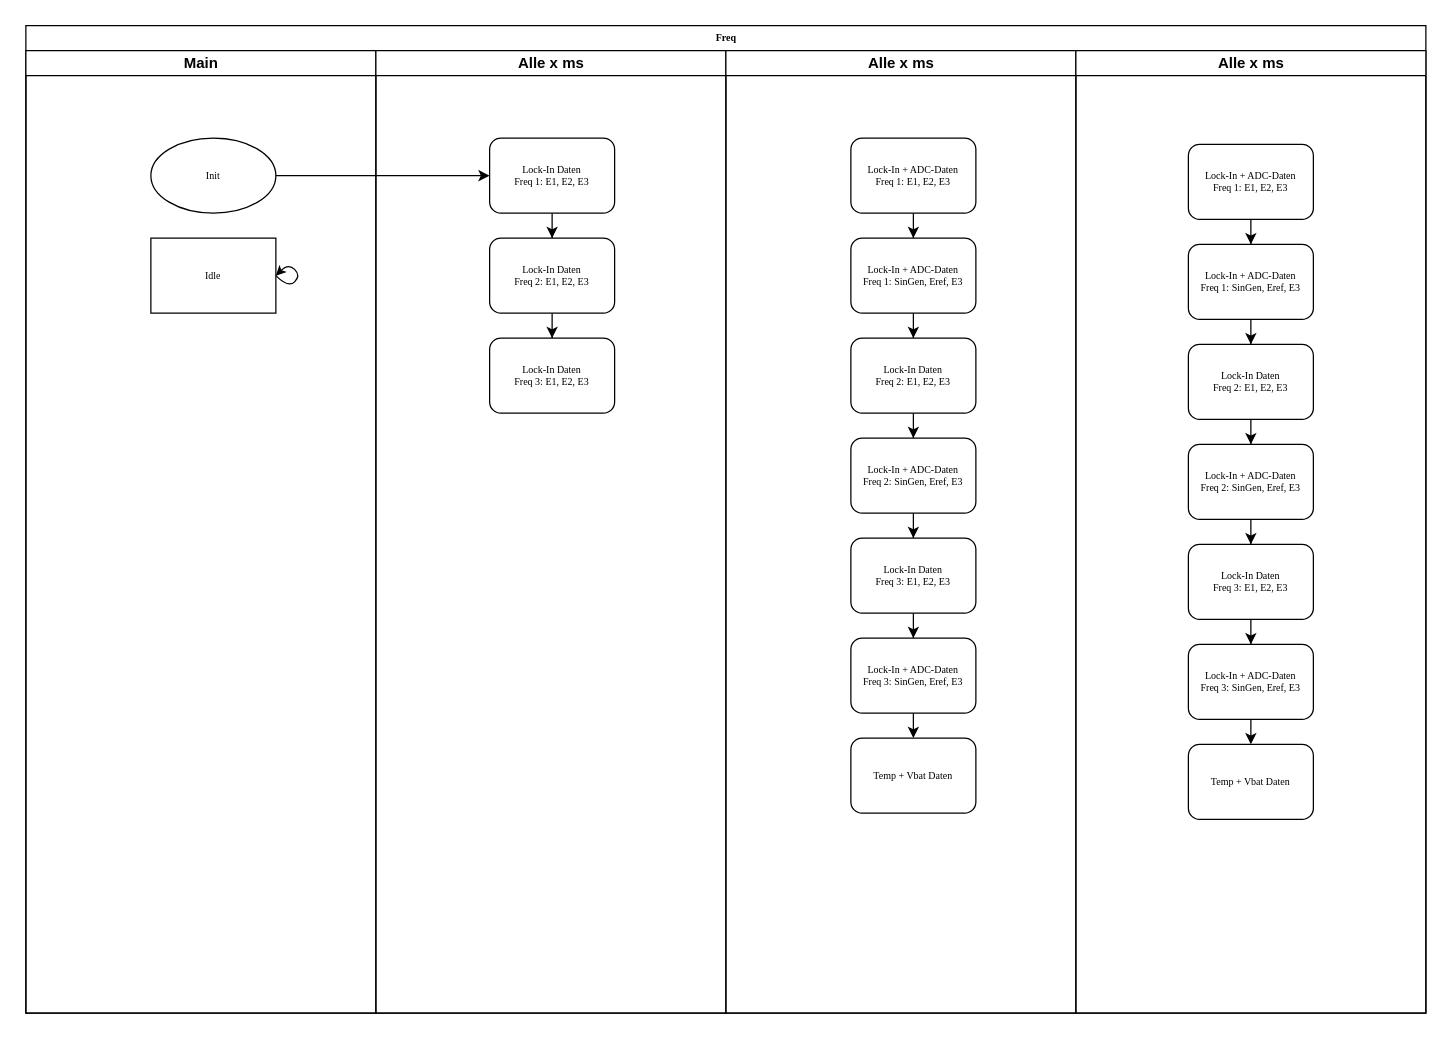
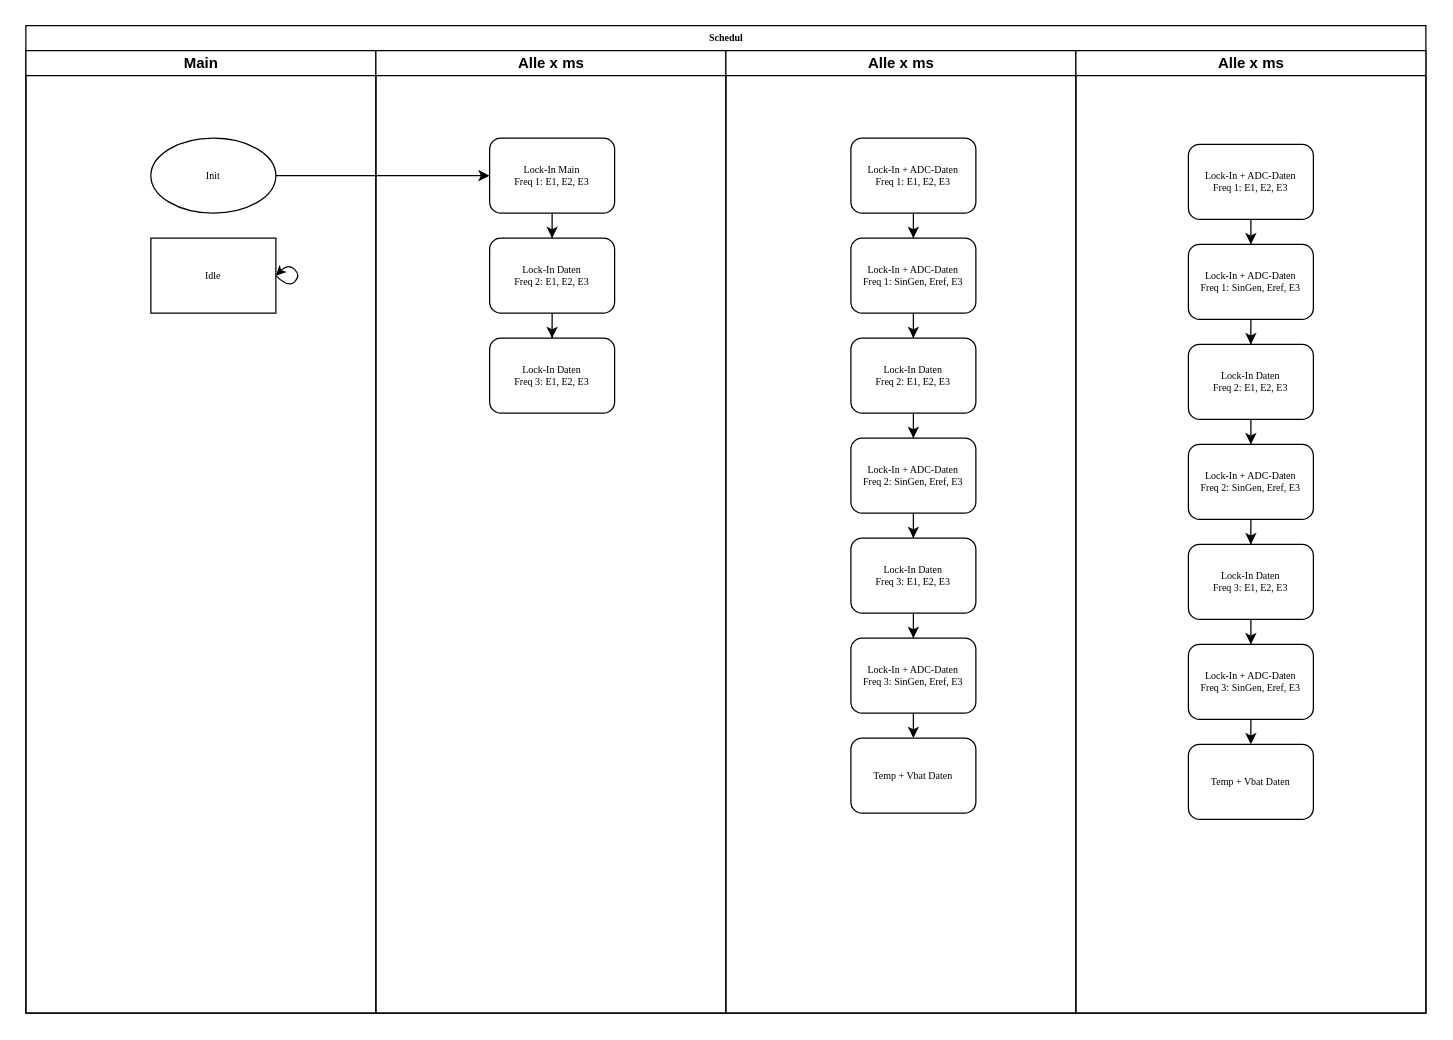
node "Freq": label "Freq" -> "Schedul"
node "Lock-In Daten Freq 1: E1, E2, E3": label "Lock-In Daten Freq 1: E1, E2, E3" -> "Lock-In Main Freq 1: E1, E2, E3"
